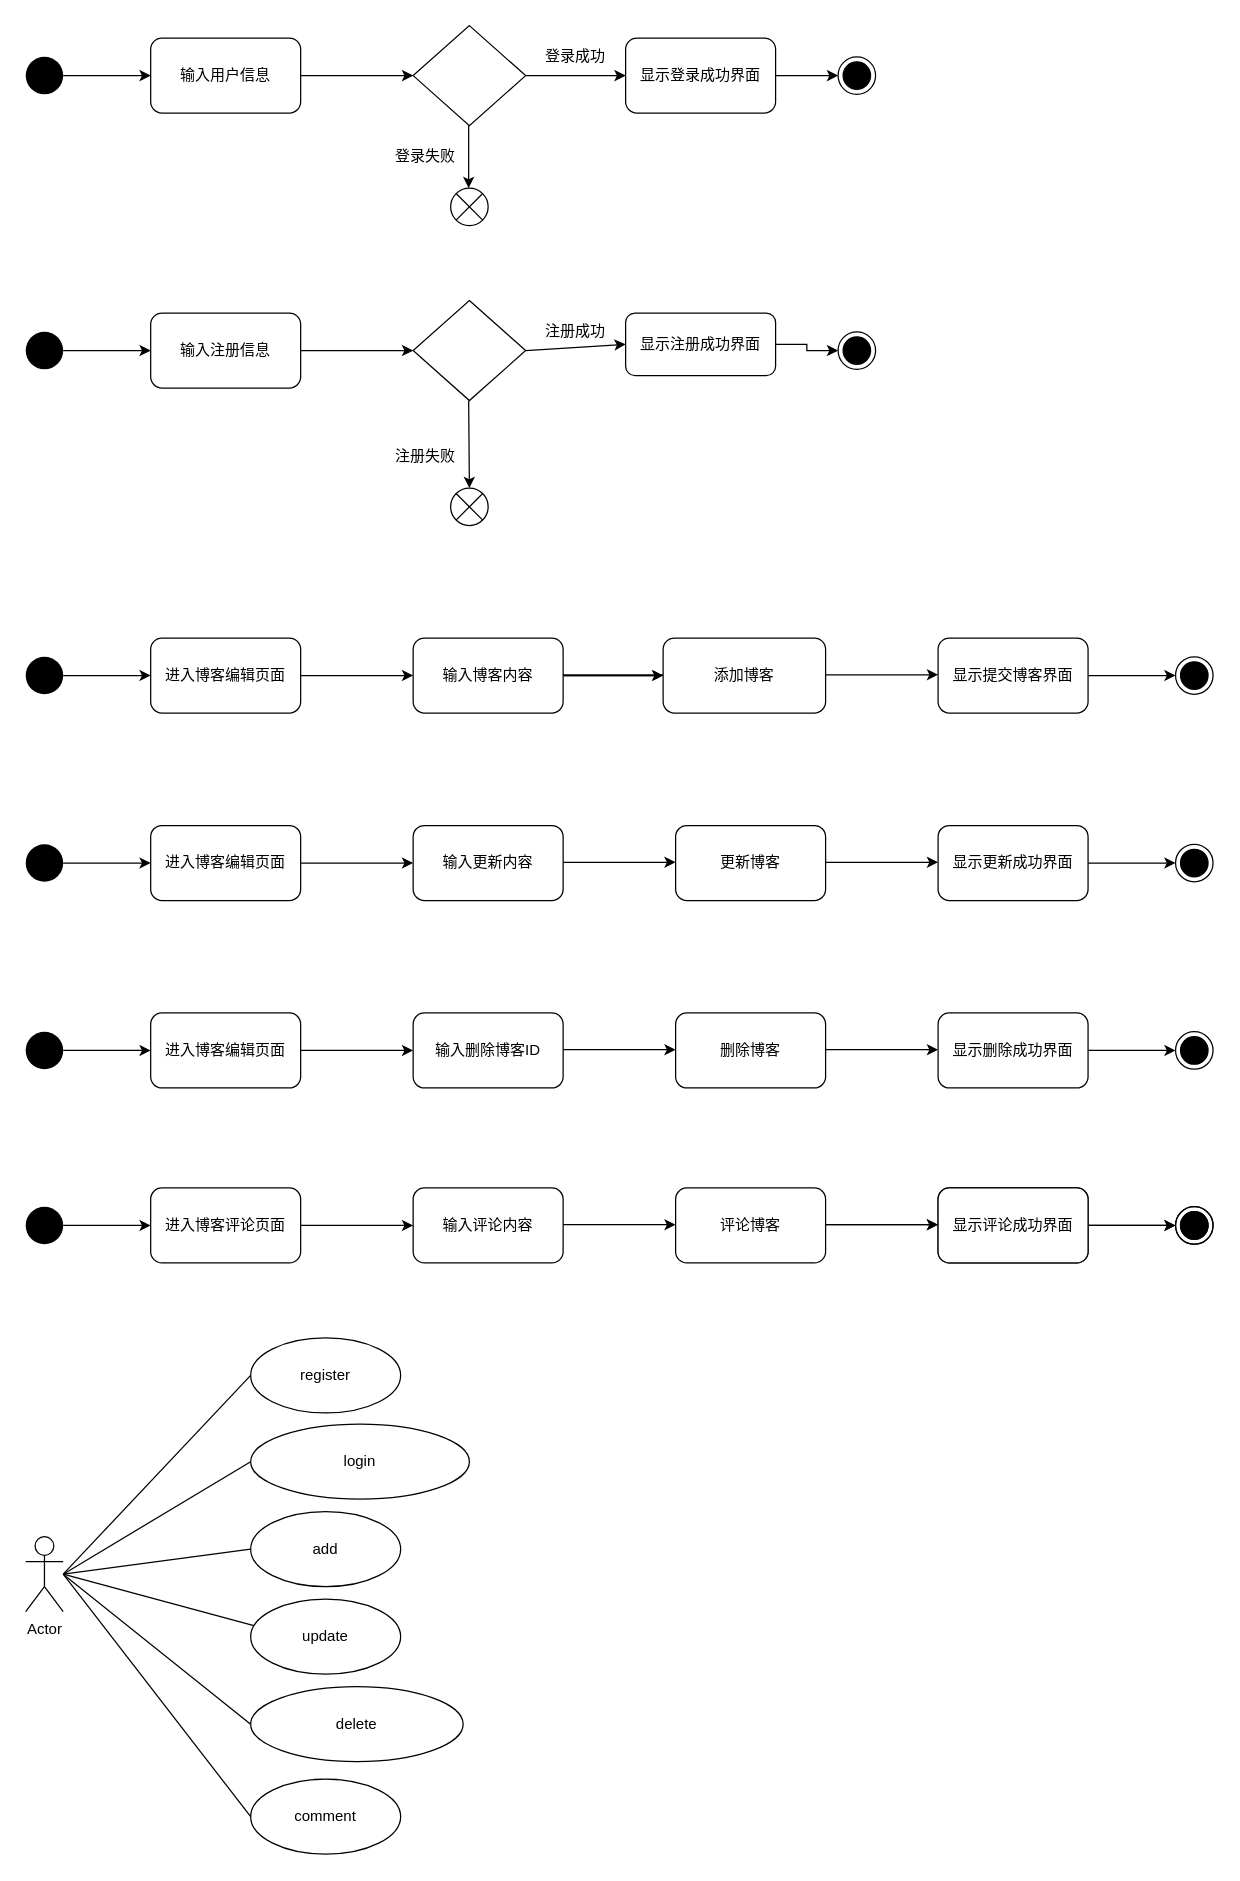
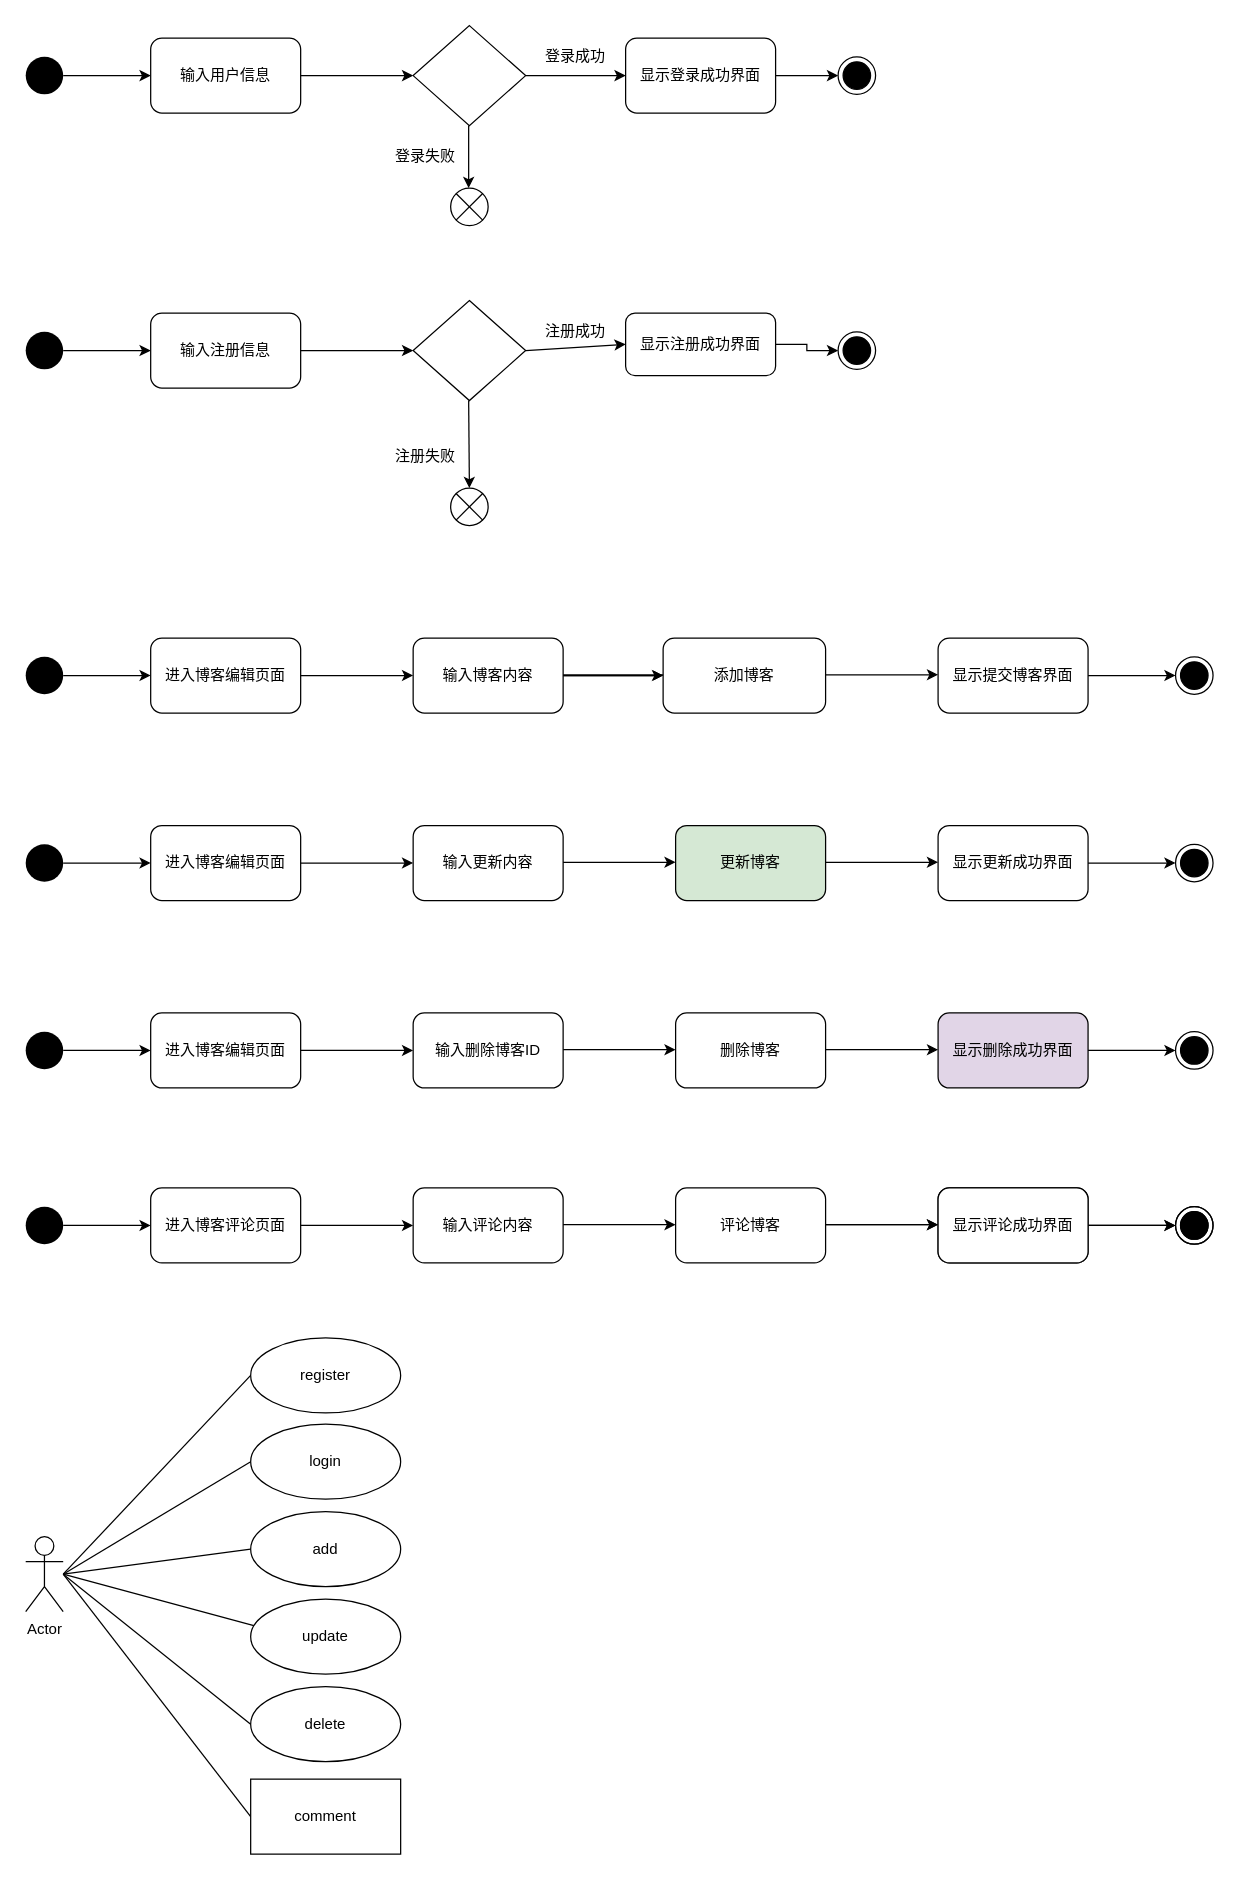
node "更新博客": fillcolor #ffffff -> #d5e8d4
node "显示删除成功界面": fillcolor #ffffff -> #e1d5e7
node "login": size 219x75 -> 150x75
node "delete": size 213x75 -> 150x75
node "comment": shape ellipse -> rectangle
